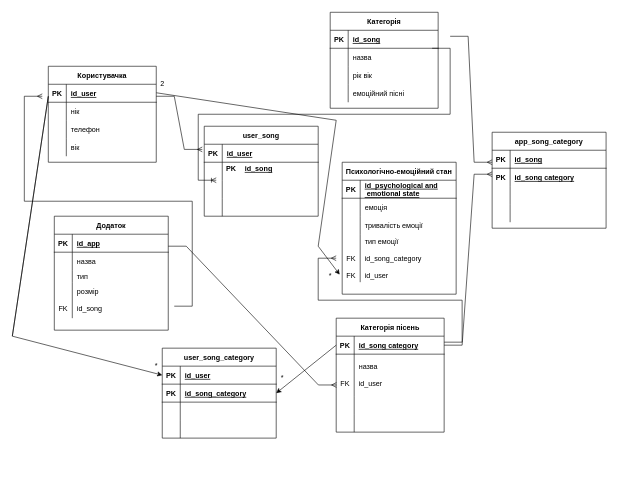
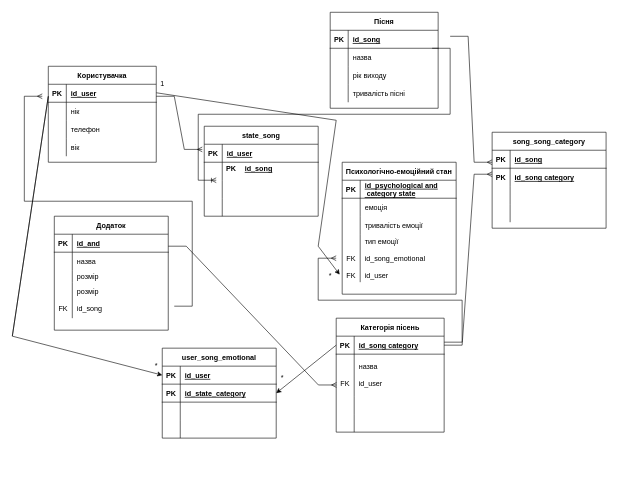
node "Категорія": label "Категорія" -> "Пісня"
node "рік вік": label "рік вік" -> "рік виходу"
node "2": label "2" -> "1"
node "емоційний пісні": label "емоційний пісні" -> "тривалість пісні"
node "user_song": label "user_song" -> "state_song"
node "app_song_category": label "app_song_category" -> "song_song_category"
node "id_psychological and emotional state": label "id_psychological and emotional state" -> "id_psychological and category state"
node "тип емоції id_song_category id_user": label "тип емоції id_song_category id_user" -> "тип емоції id_song_emotional id_user"
node "id_app": label "id_app" -> "id_and"
node "тип": label "тип" -> "розмір"
node "user_song_category": label "user_song_category" -> "user_song_emotional"
node "id_song_category": label "id_song_category" -> "id_state_category"
